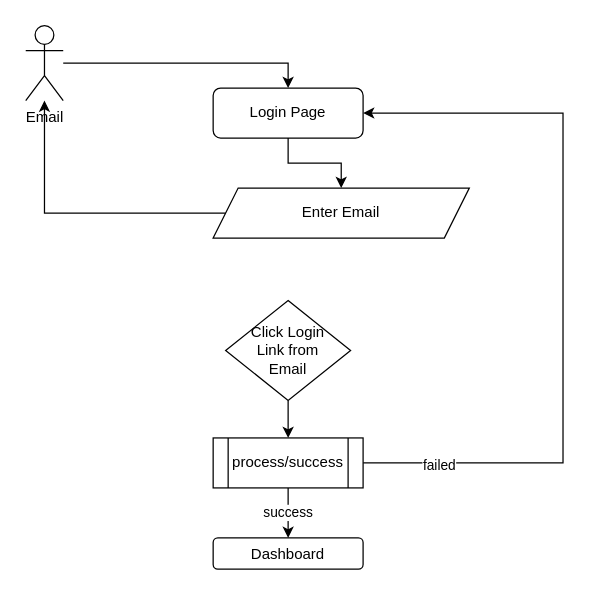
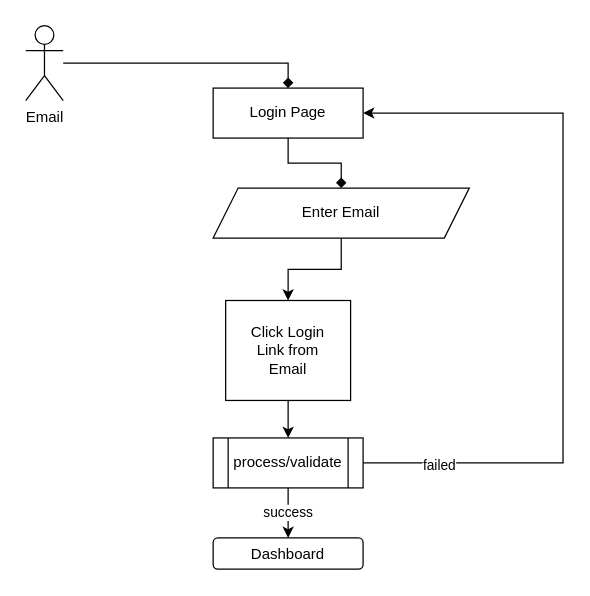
edge "Email" -> "Login Page": arrowhead classic -> diamond
node "Login Page": shape rounded rectangle -> rectangle
edge "Login Page" -> "Enter Email": arrowhead classic -> diamond
edge "Enter Email" -> "Email": now "Enter Email" -> "Click Login Link from Email"
node "Click Login Link from Email": shape diamond -> rectangle
node "process/success": label "process/success" -> "process/validate"
